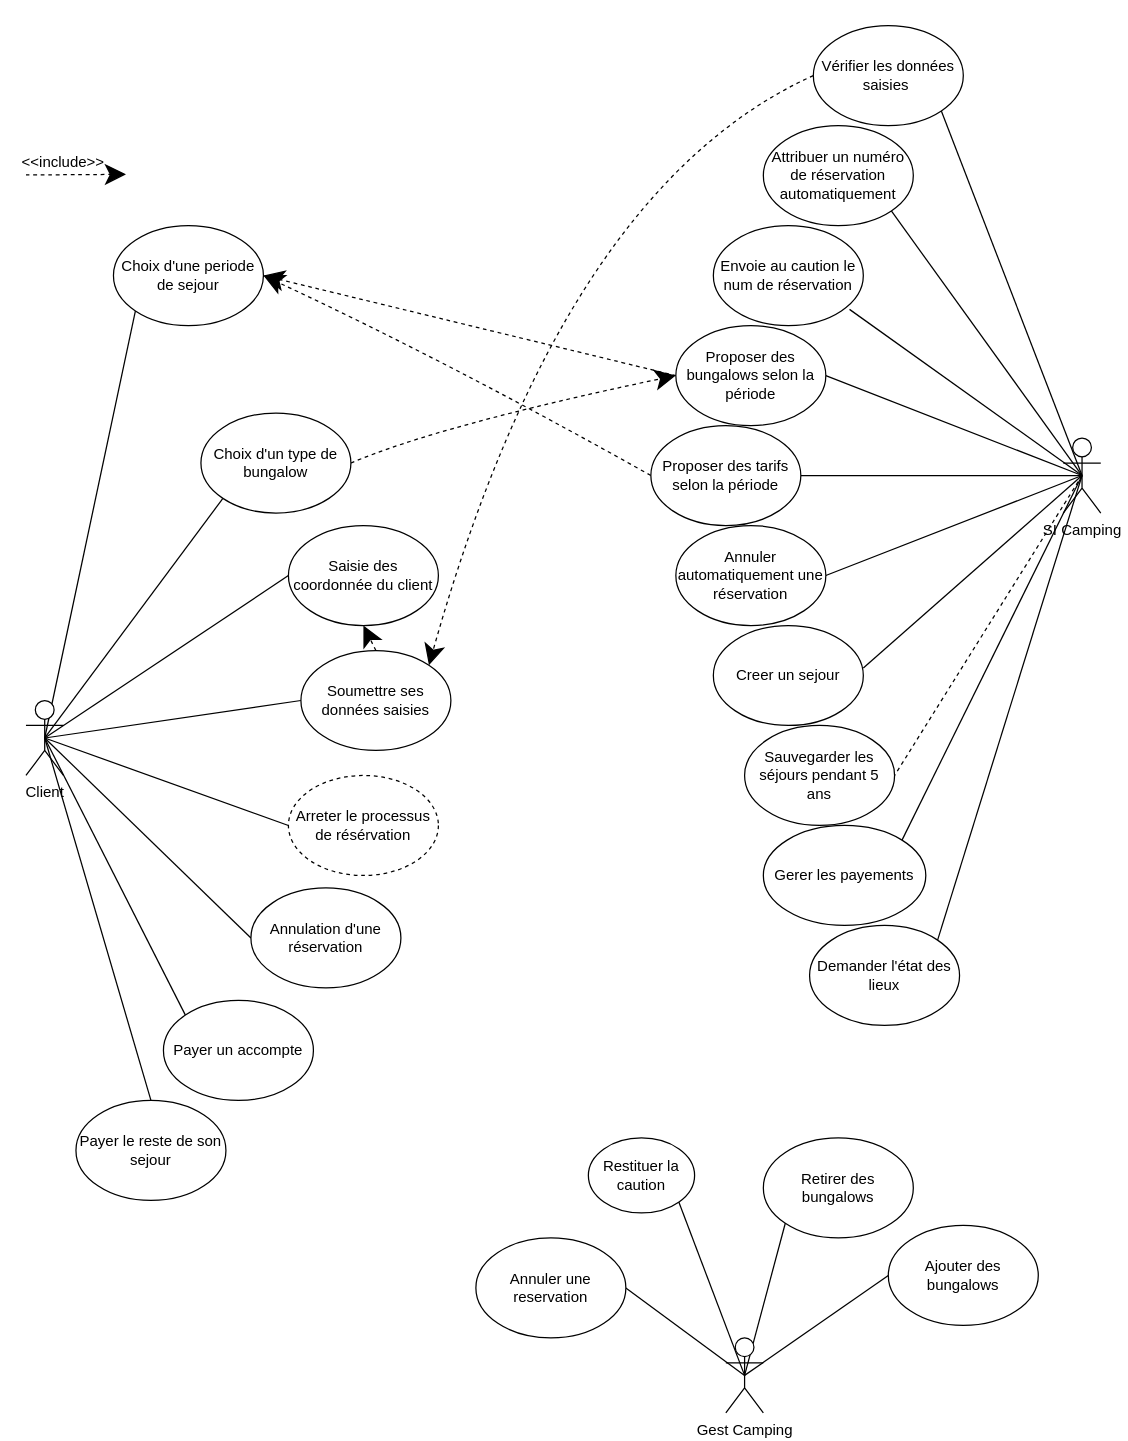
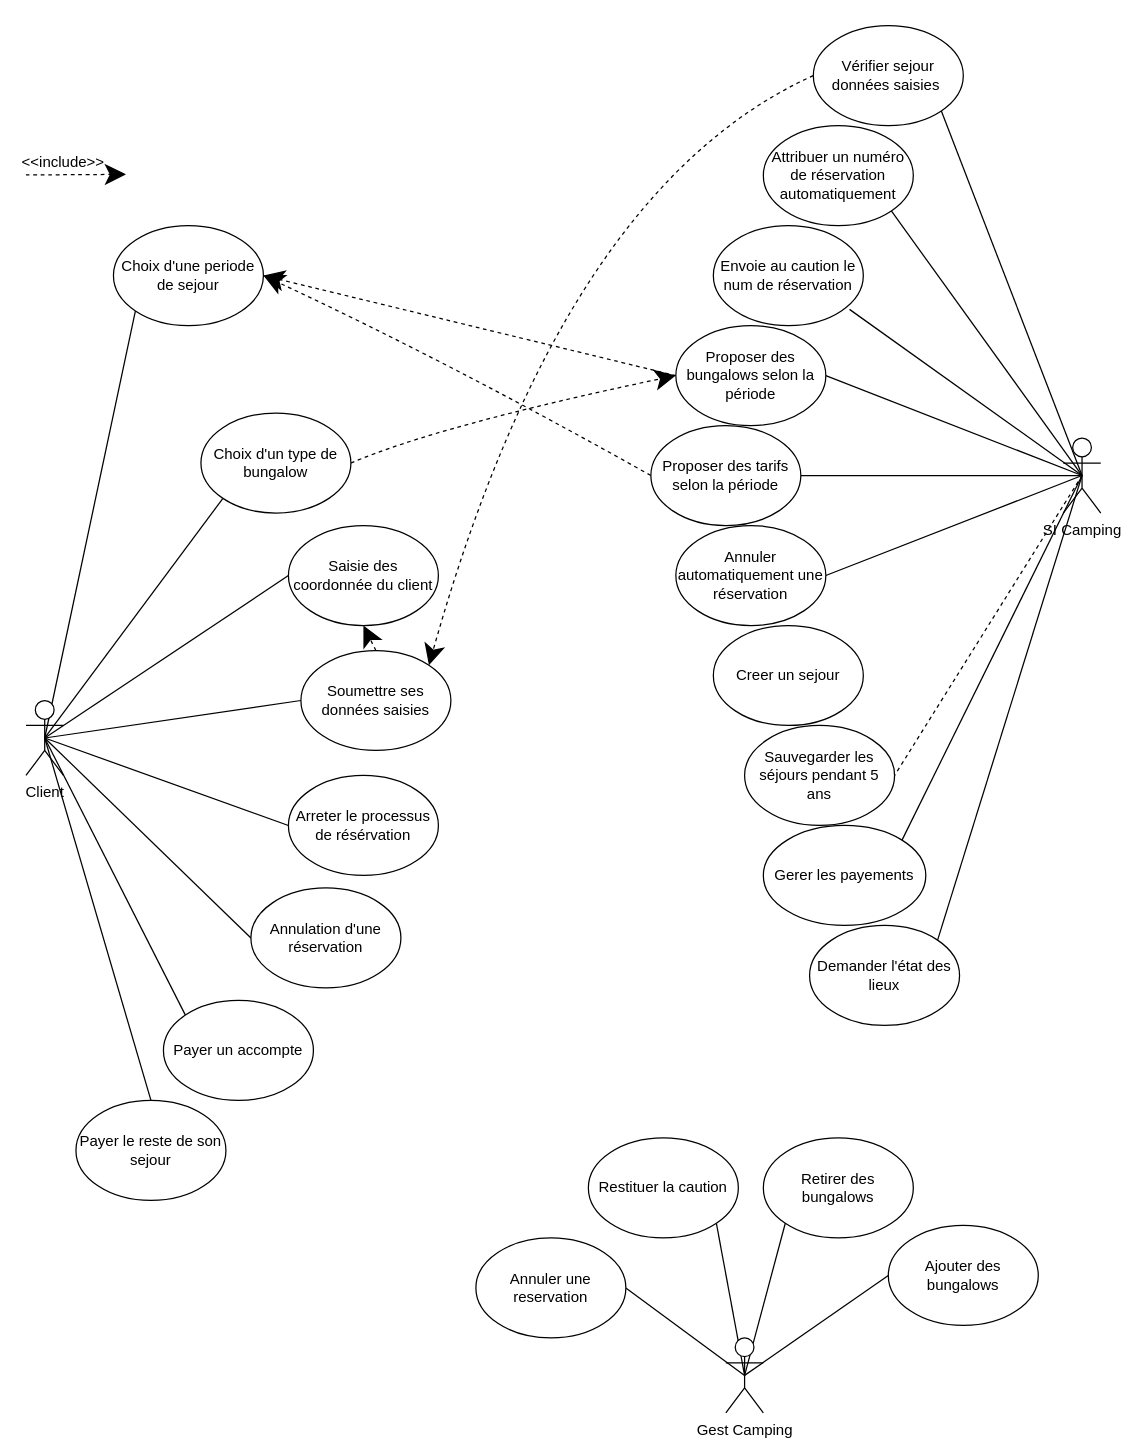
node "Vérifier les données saisies": label "Vérifier les données saisies" -> "Vérifier sejour données saisies"
edge "SI Camping" -- "Creer un sejour": removed
node "Arreter le processus de résérvation": style dashed -> solid
node "Restituer la caution": size 106x75 -> 150x100
